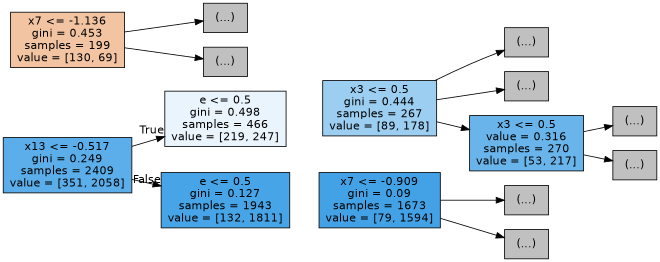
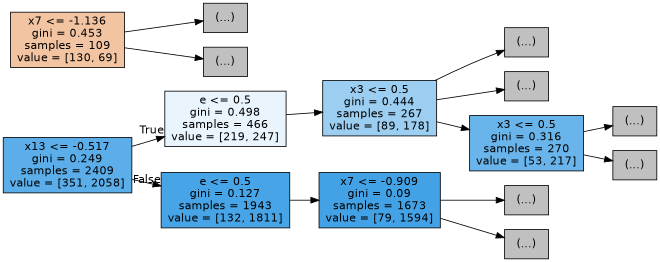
node "x7 <= -1.136 gini = 0.453 samples = 199 value = [130, 69]": label "x7 <= -1.136 gini = 0.453 samples = 199 value = [130, 69]" -> "x7 <= -1.136 gini = 0.453 samples = 109 value = [130, 69]"
edge "e <= 0.5 gini = 0.498 samples = 466 value = [219, 247]" -> "x3 <= 0.5 gini = 0.444 samples = 267 value = [89, 178]": added
node "x3 <= 0.5 value = 0.316 samples = 270 value = [53, 217]": label "x3 <= 0.5 value = 0.316 samples = 270 value = [53, 217]" -> "x3 <= 0.5 gini = 0.316 samples = 270 value = [53, 217]"
edge "e <= 0.5 gini = 0.127 samples = 1943 value = [132, 1811]" -> "x7 <= -0.909 gini = 0.09 samples = 1673 value = [79, 1594]": added
